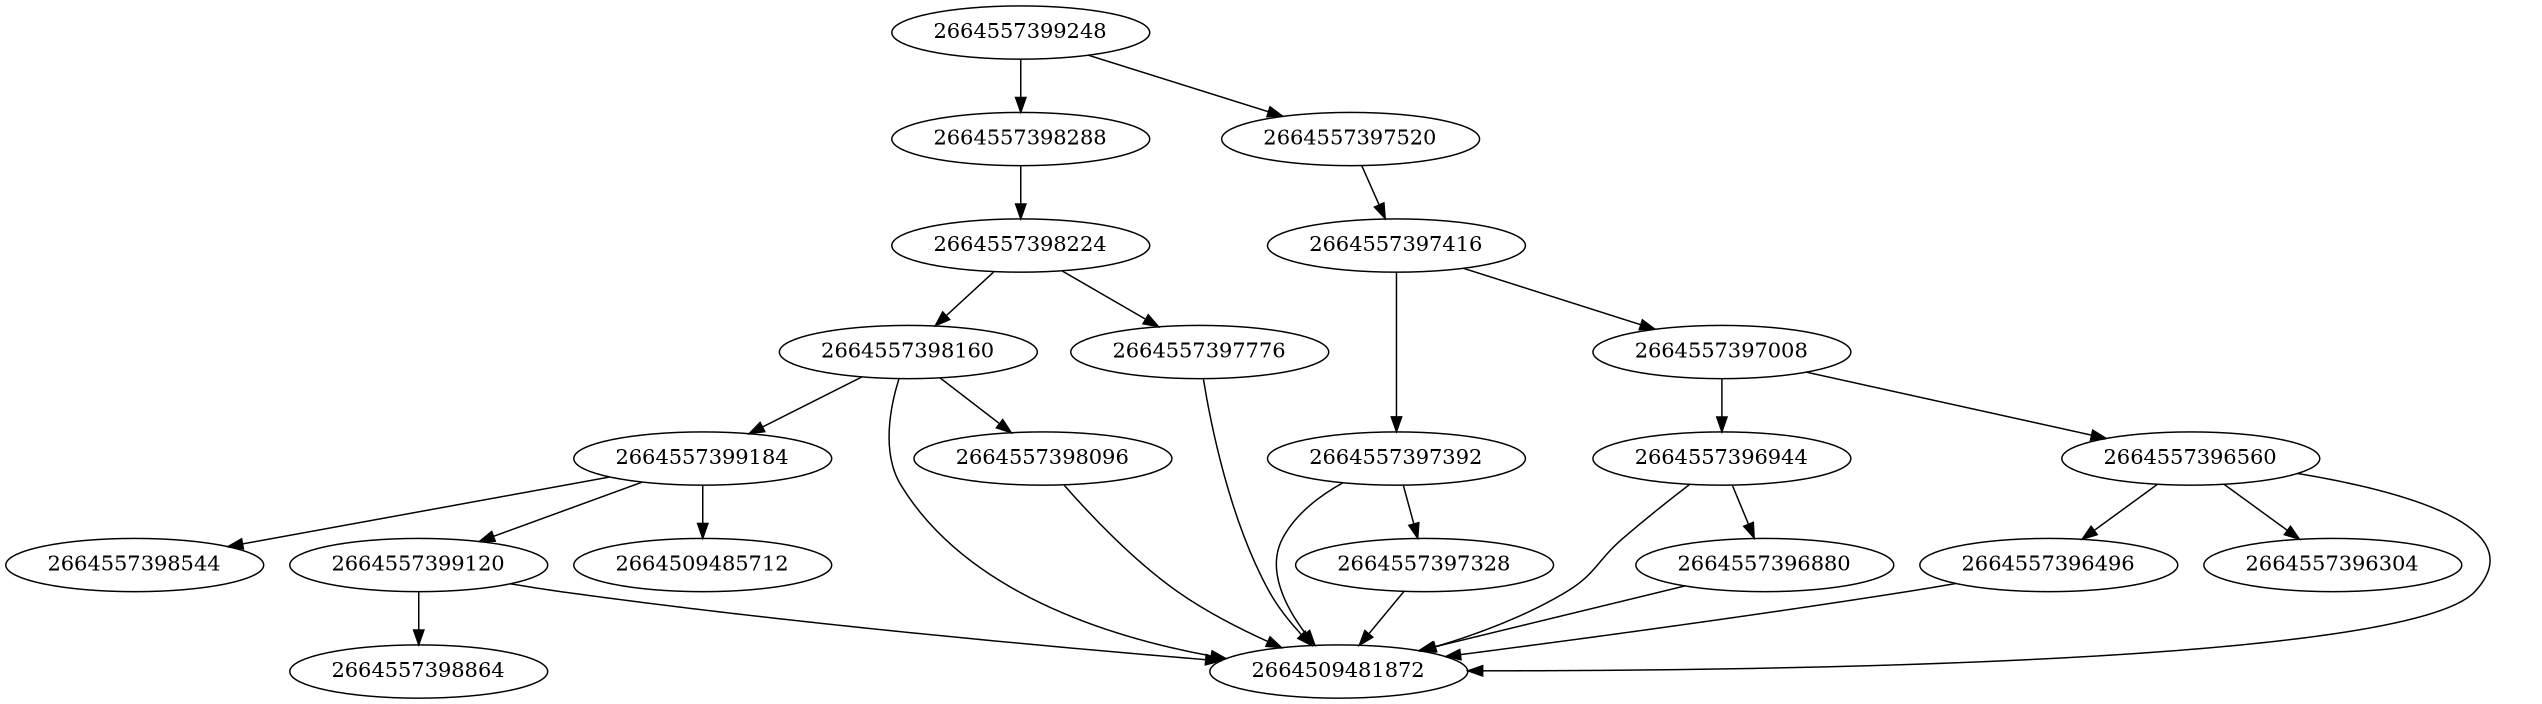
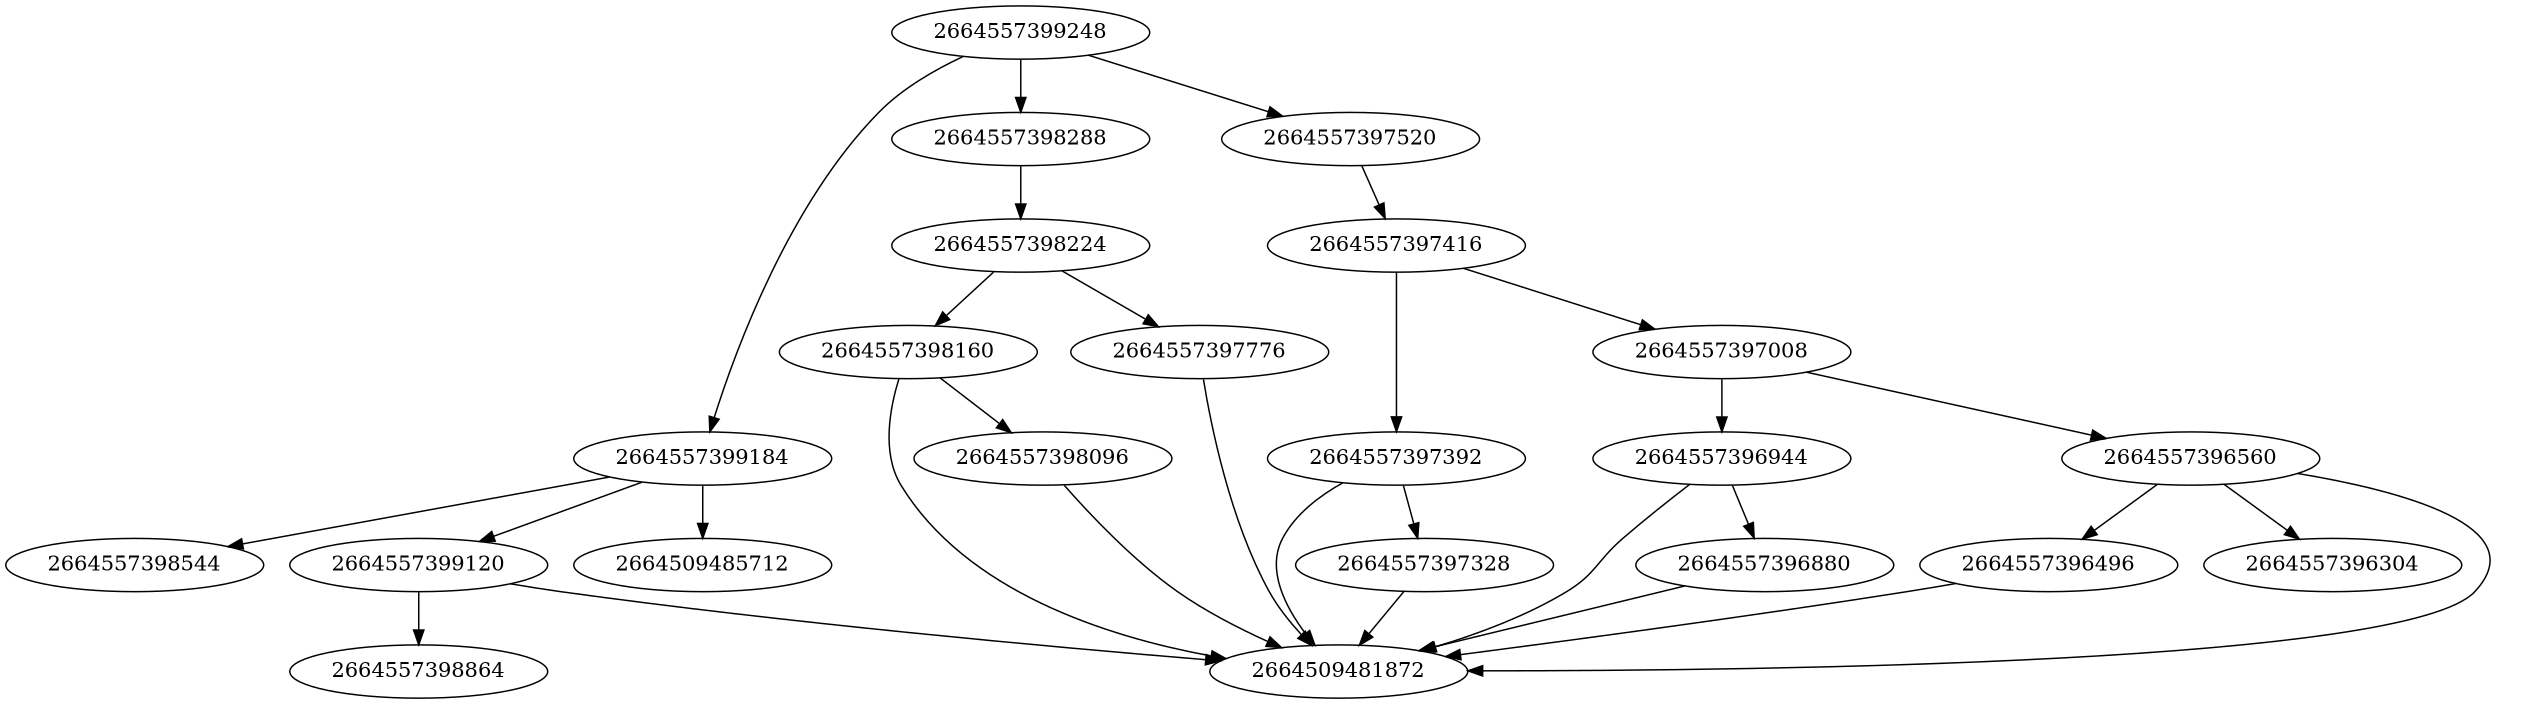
edge "2664557398160" -> "2664557399184": now "2664557399248" -> "2664557399184"
